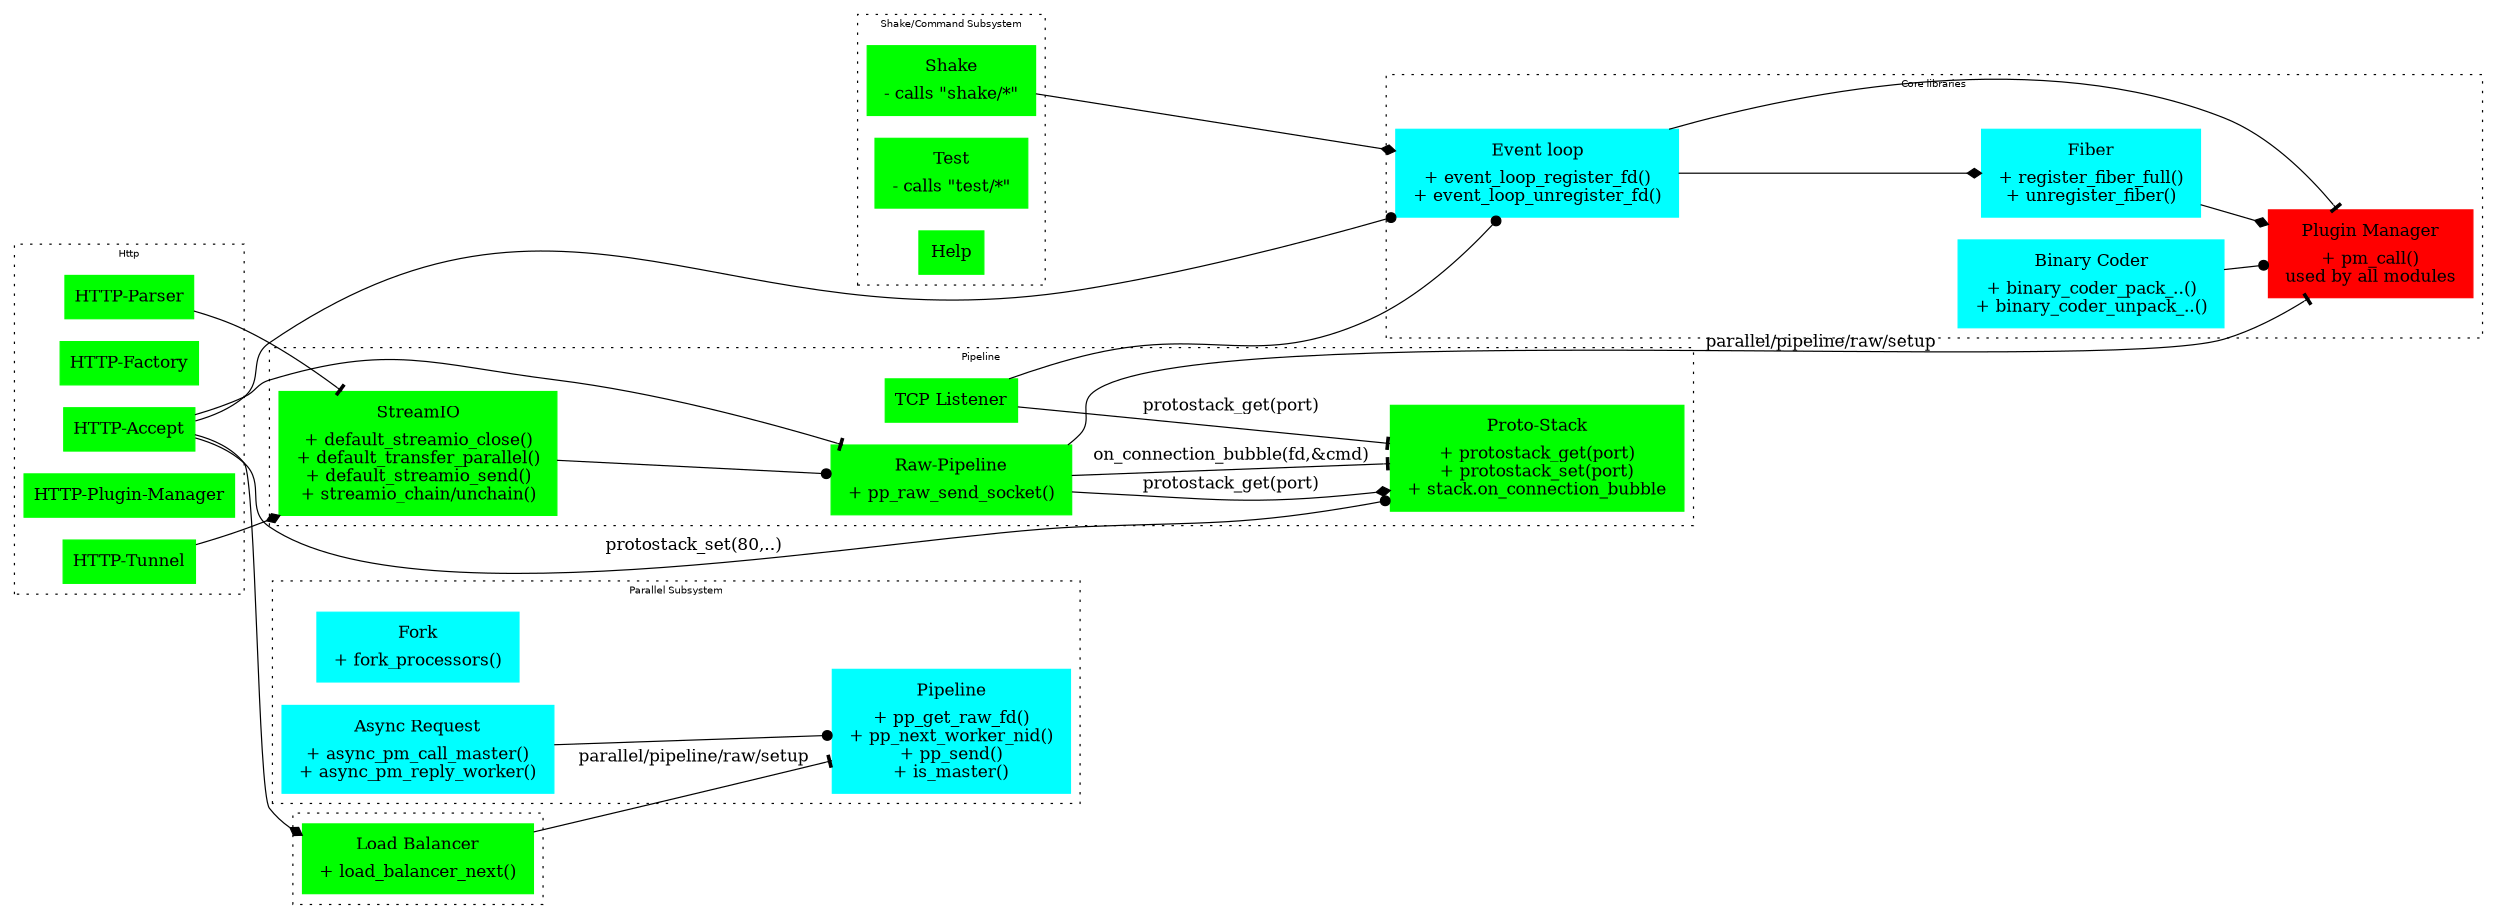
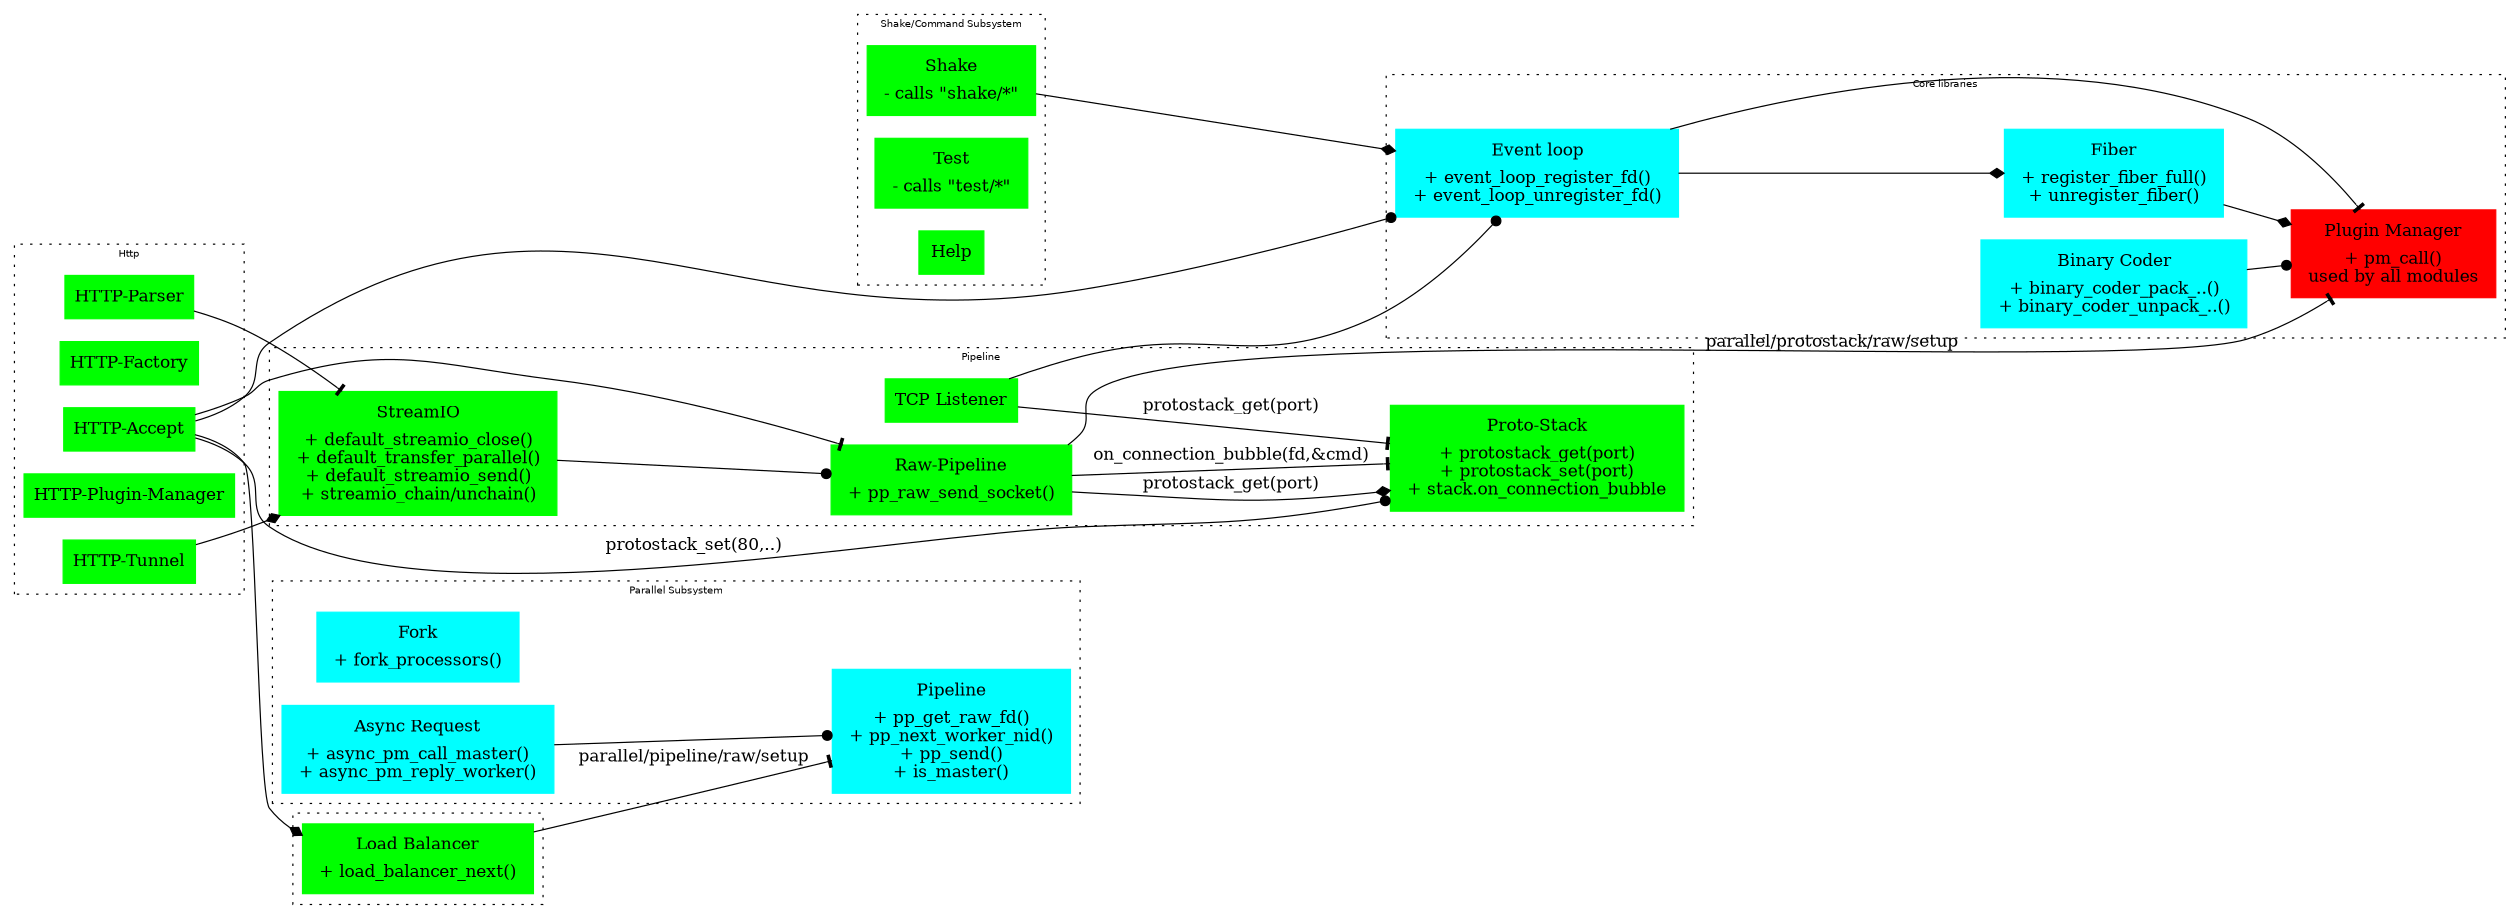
edge "Raw-Pipeline" -> "Plugin Manager": label "parallel/pipeline/raw/setup" -> "parallel/protostack/raw/setup"
